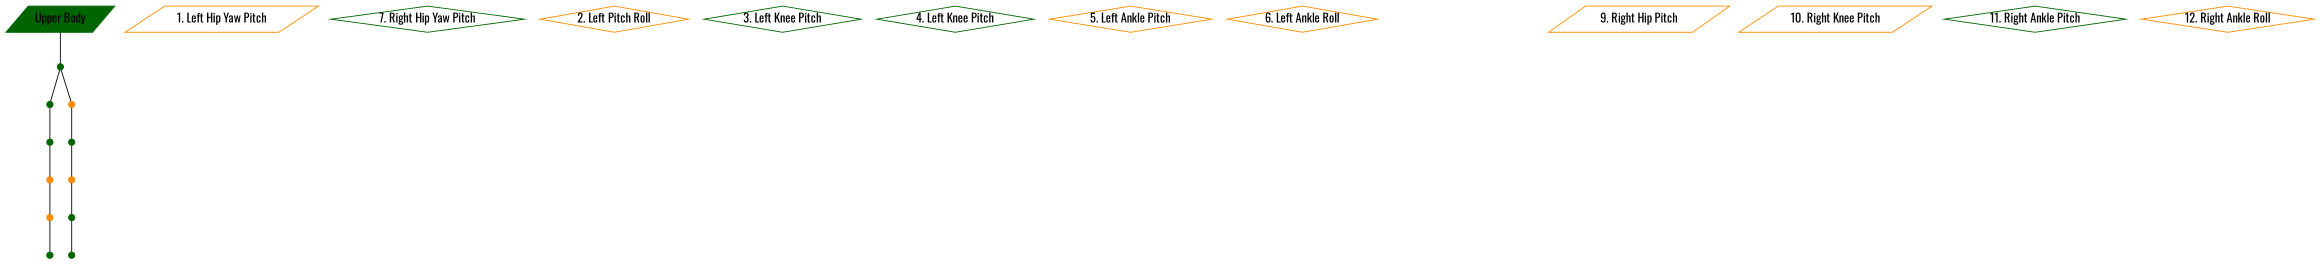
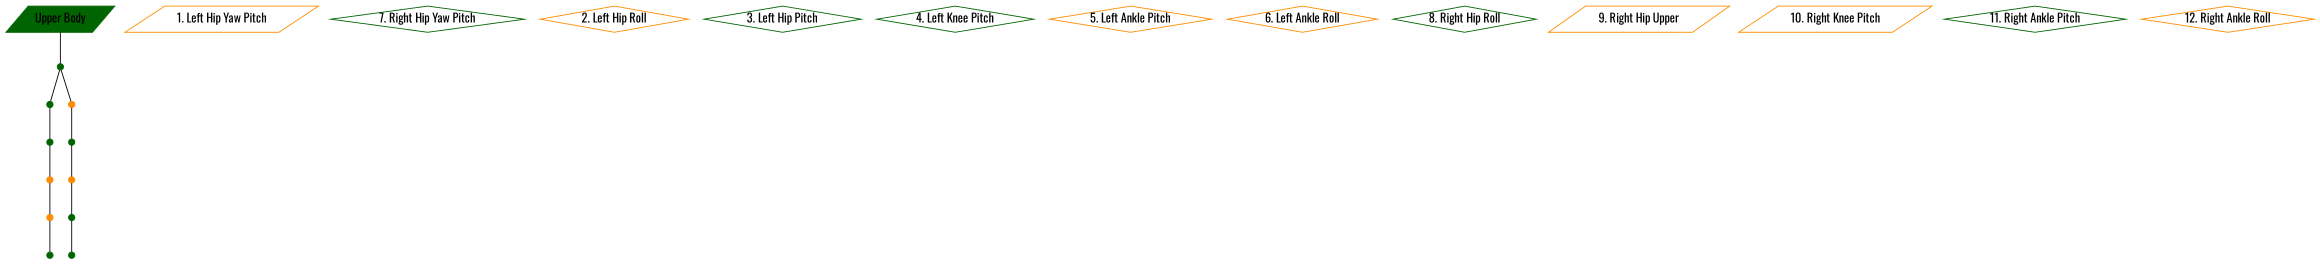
node "2. Left Pitch Roll": label "2. Left Pitch Roll" -> "2. Left Hip Roll"
node "3. Left Knee Pitch": label "3. Left Knee Pitch" -> "3. Left Hip Pitch"
node "8. Right Hip Roll": added
node "9. Right Hip Pitch": label "9. Right Hip Pitch" -> "9. Right Hip Upper"
